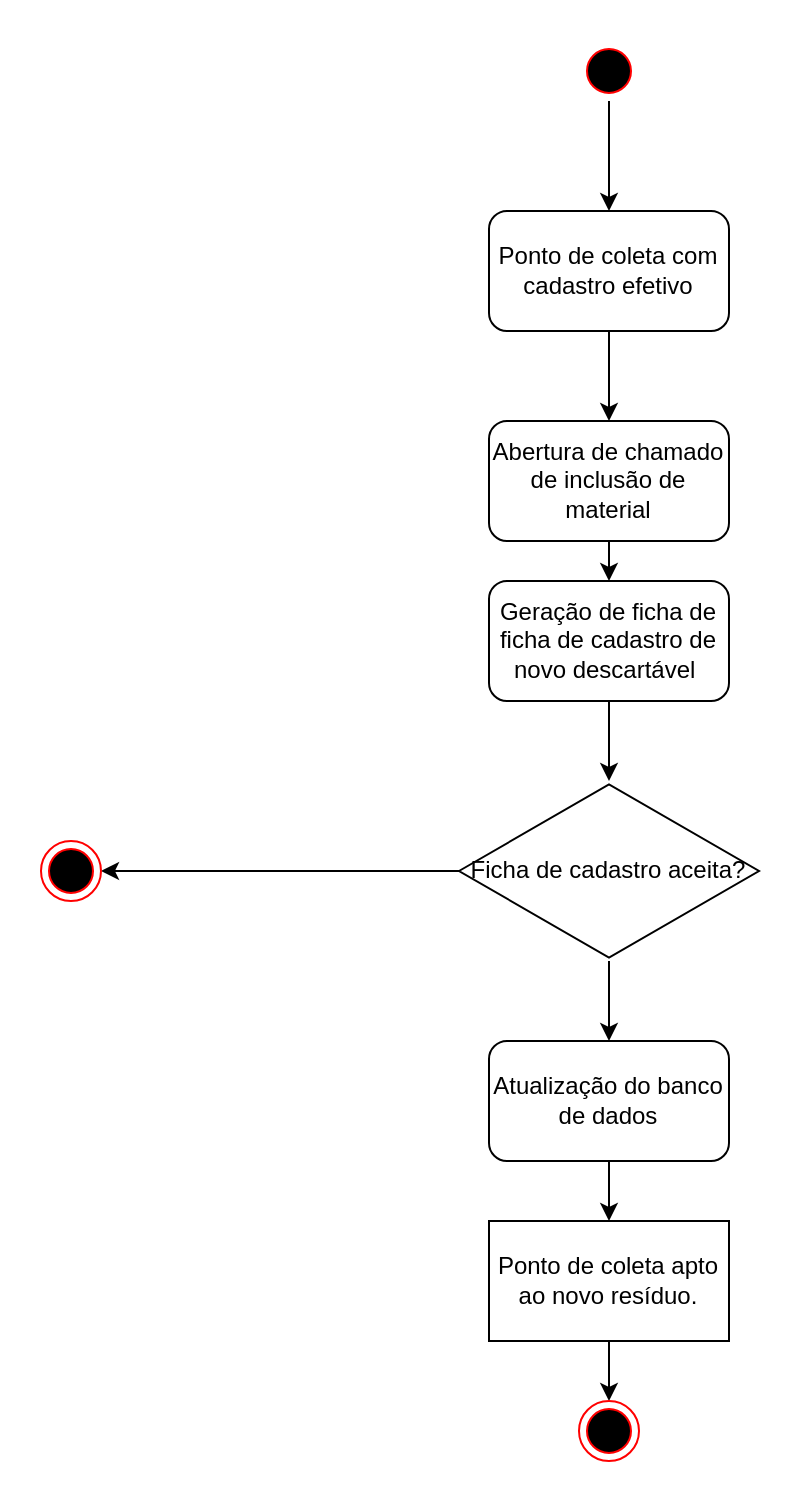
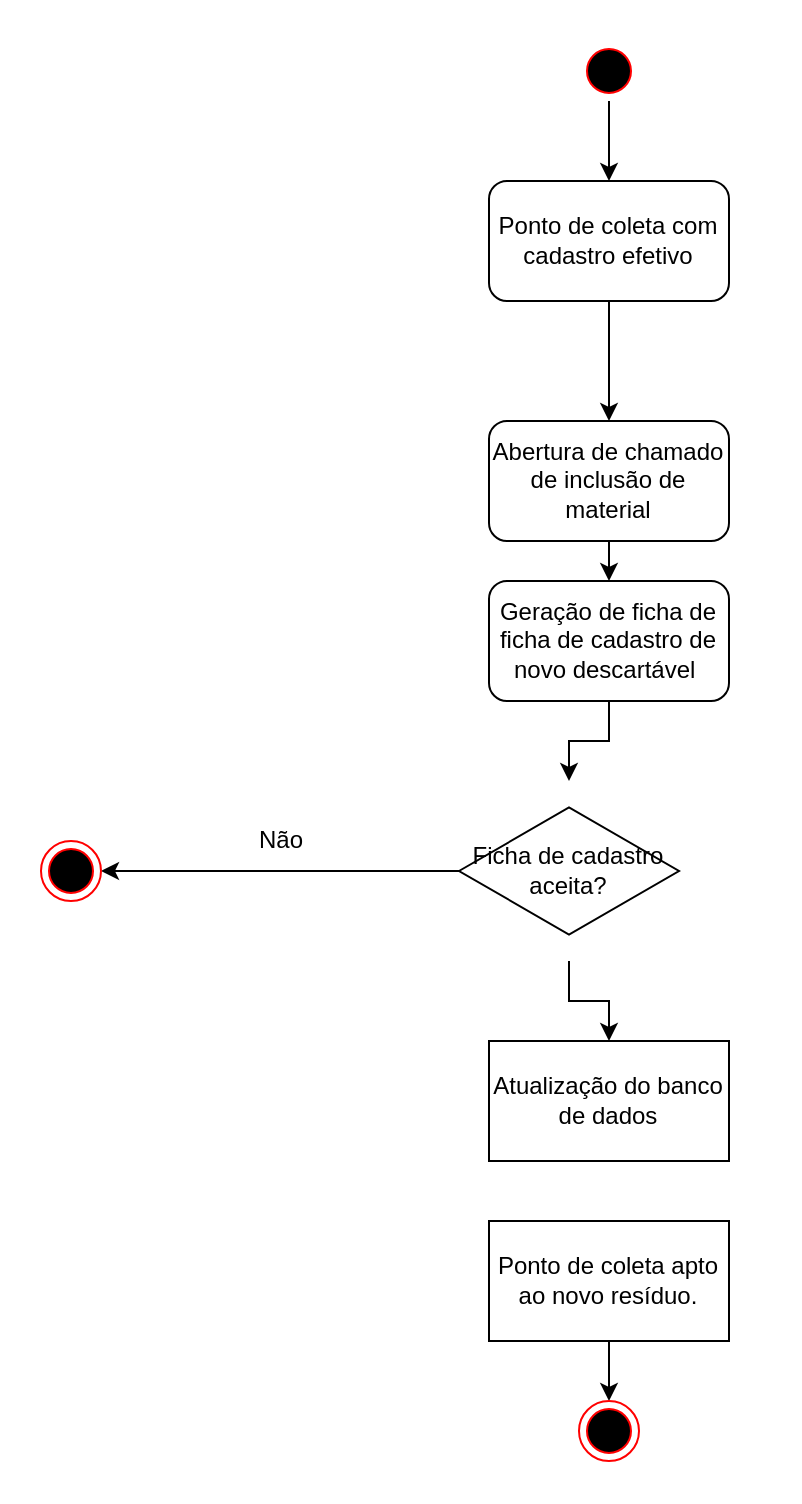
node "Ponto de coleta com cadastro efetivo": moved (609, 271) -> (609, 241)
node "Não": added
node "Ficha de cadastro aceita?": size 300x180 -> 220x180
node "Atualização do banco de dados": shape rounded rectangle -> rectangle
edge "Atualização do banco de dados" -> "Ponto de coleta apto ao novo resíduo.": removed
